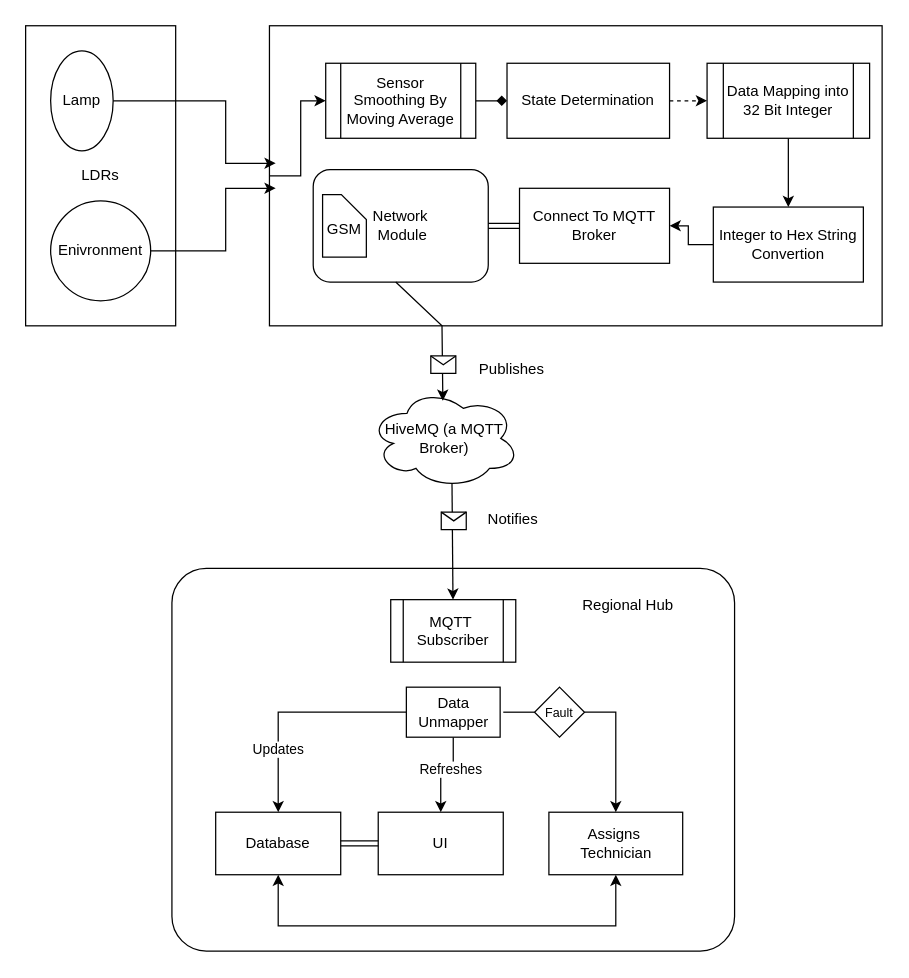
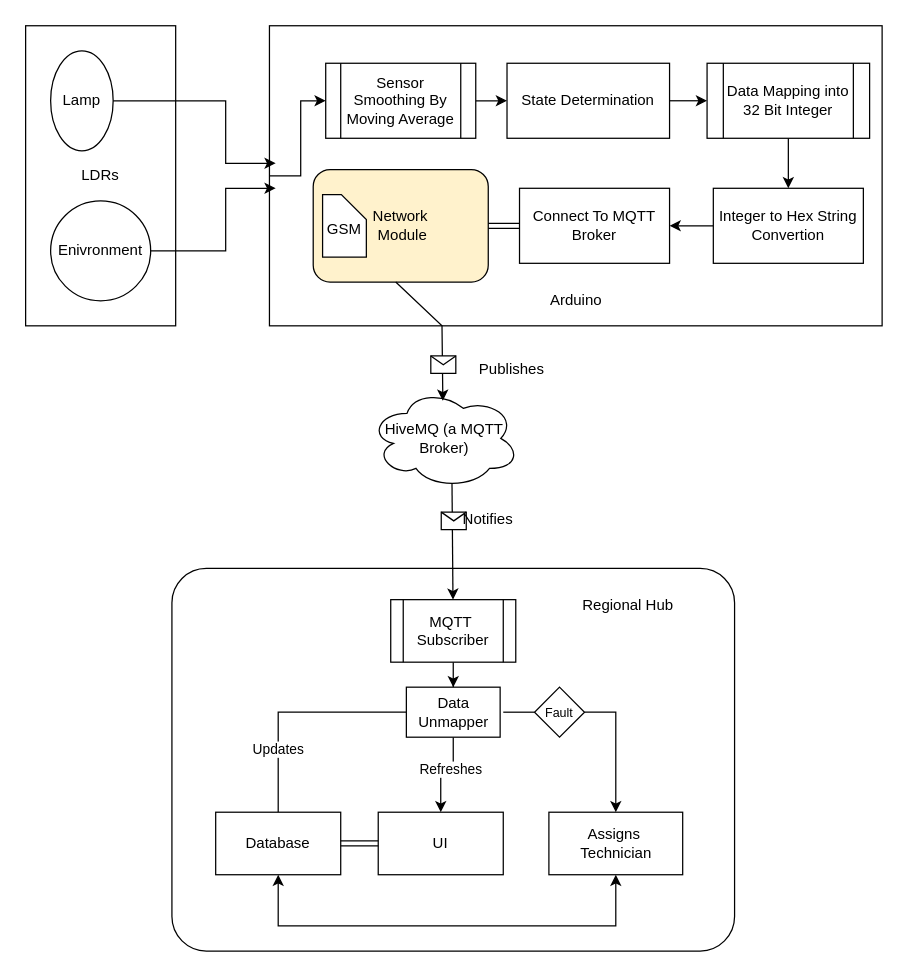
edge "Sensor Smoothing By Moving Average" -> "State Determination": arrowhead diamond -> classic
edge "State Determination" -> "Data Mapping into 32 Bit Integer": style dashed -> solid
node "Network Module": fillcolor #ffffff -> #fff2cc
node "Integer to Hex String Convertion": moved (788, 244) -> (788, 226)
node "Arduino": added
node "Notifies": moved (513, 519) -> (488, 519)
edge "MQTT Subscriber" -> "Data Unmapper": added
edge "Data Unmapper" -> "Database": arrowhead classic -> none
